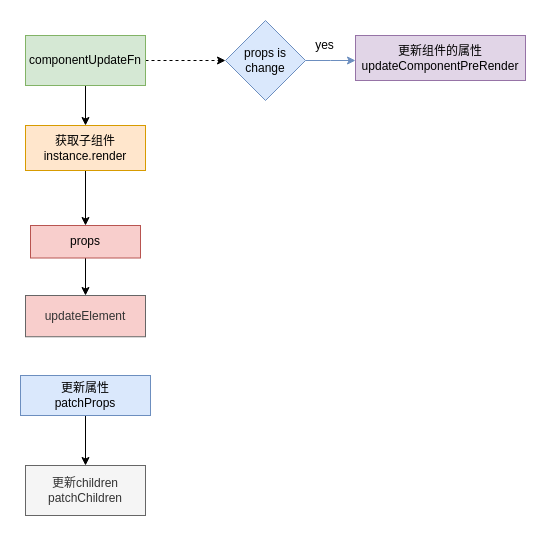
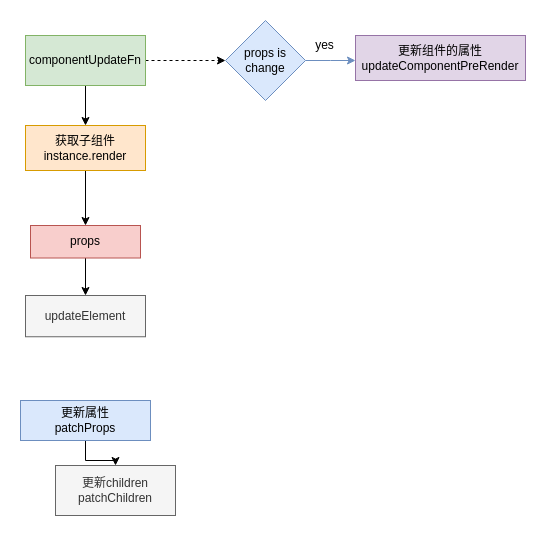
node "updateElement": fillcolor #f8cecc -> #f5f5f5
node "更新属性 patchProps": moved (86, 396) -> (86, 421)
node "更新children patchChildren": moved (86, 491) -> (116, 491)
